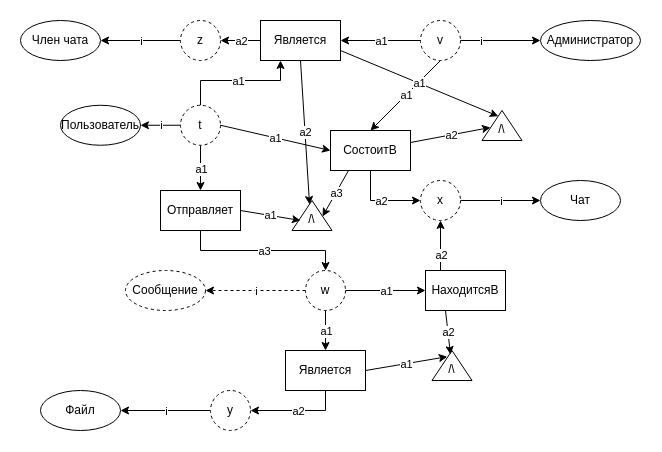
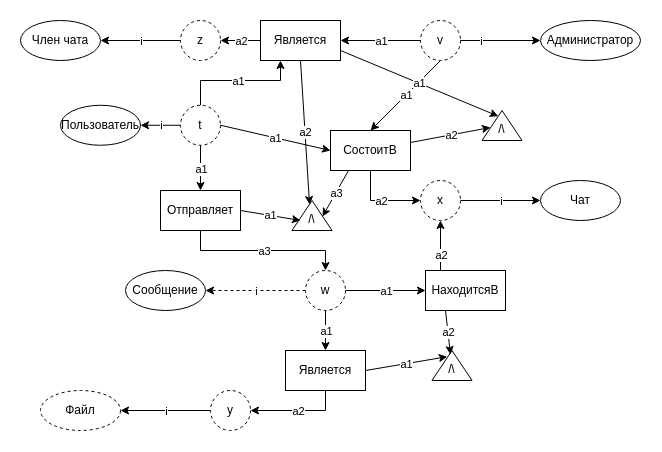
node "Сообщение": style dashed -> solid
node "Файл": style solid -> dashed
